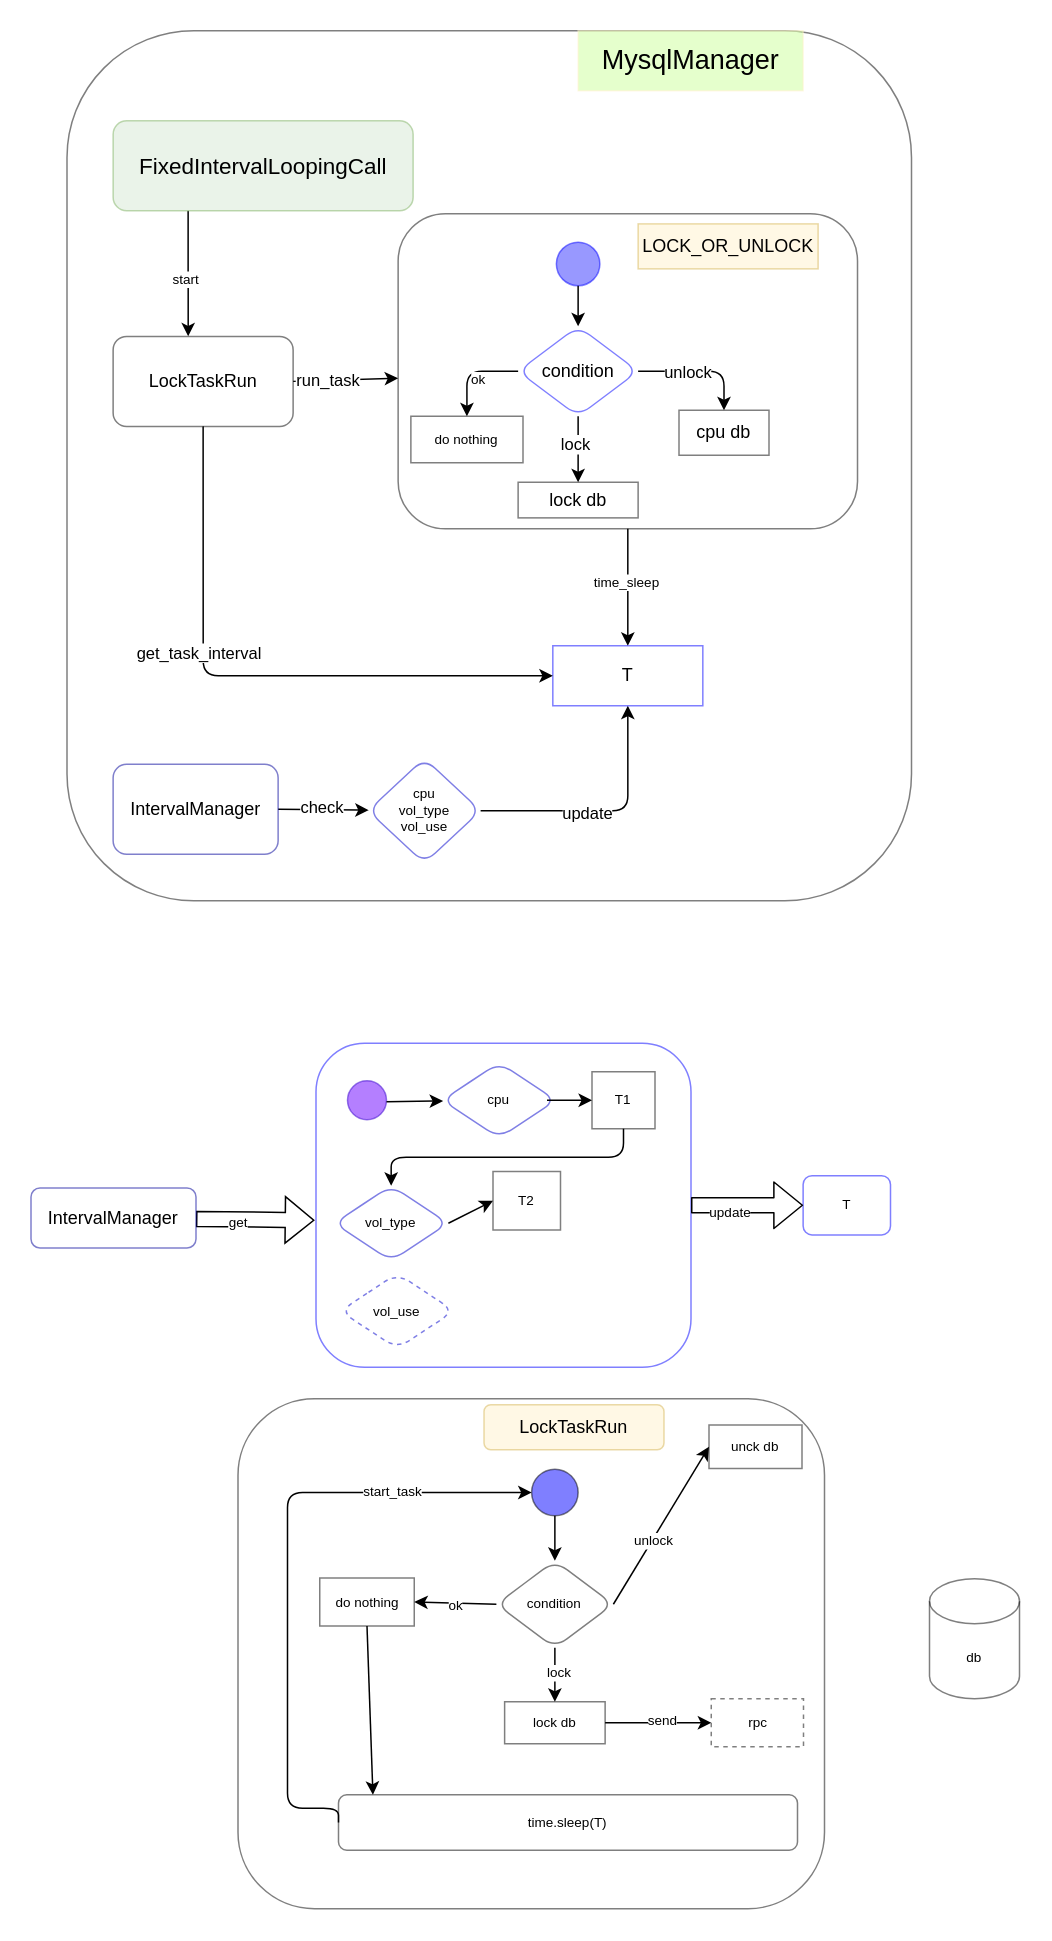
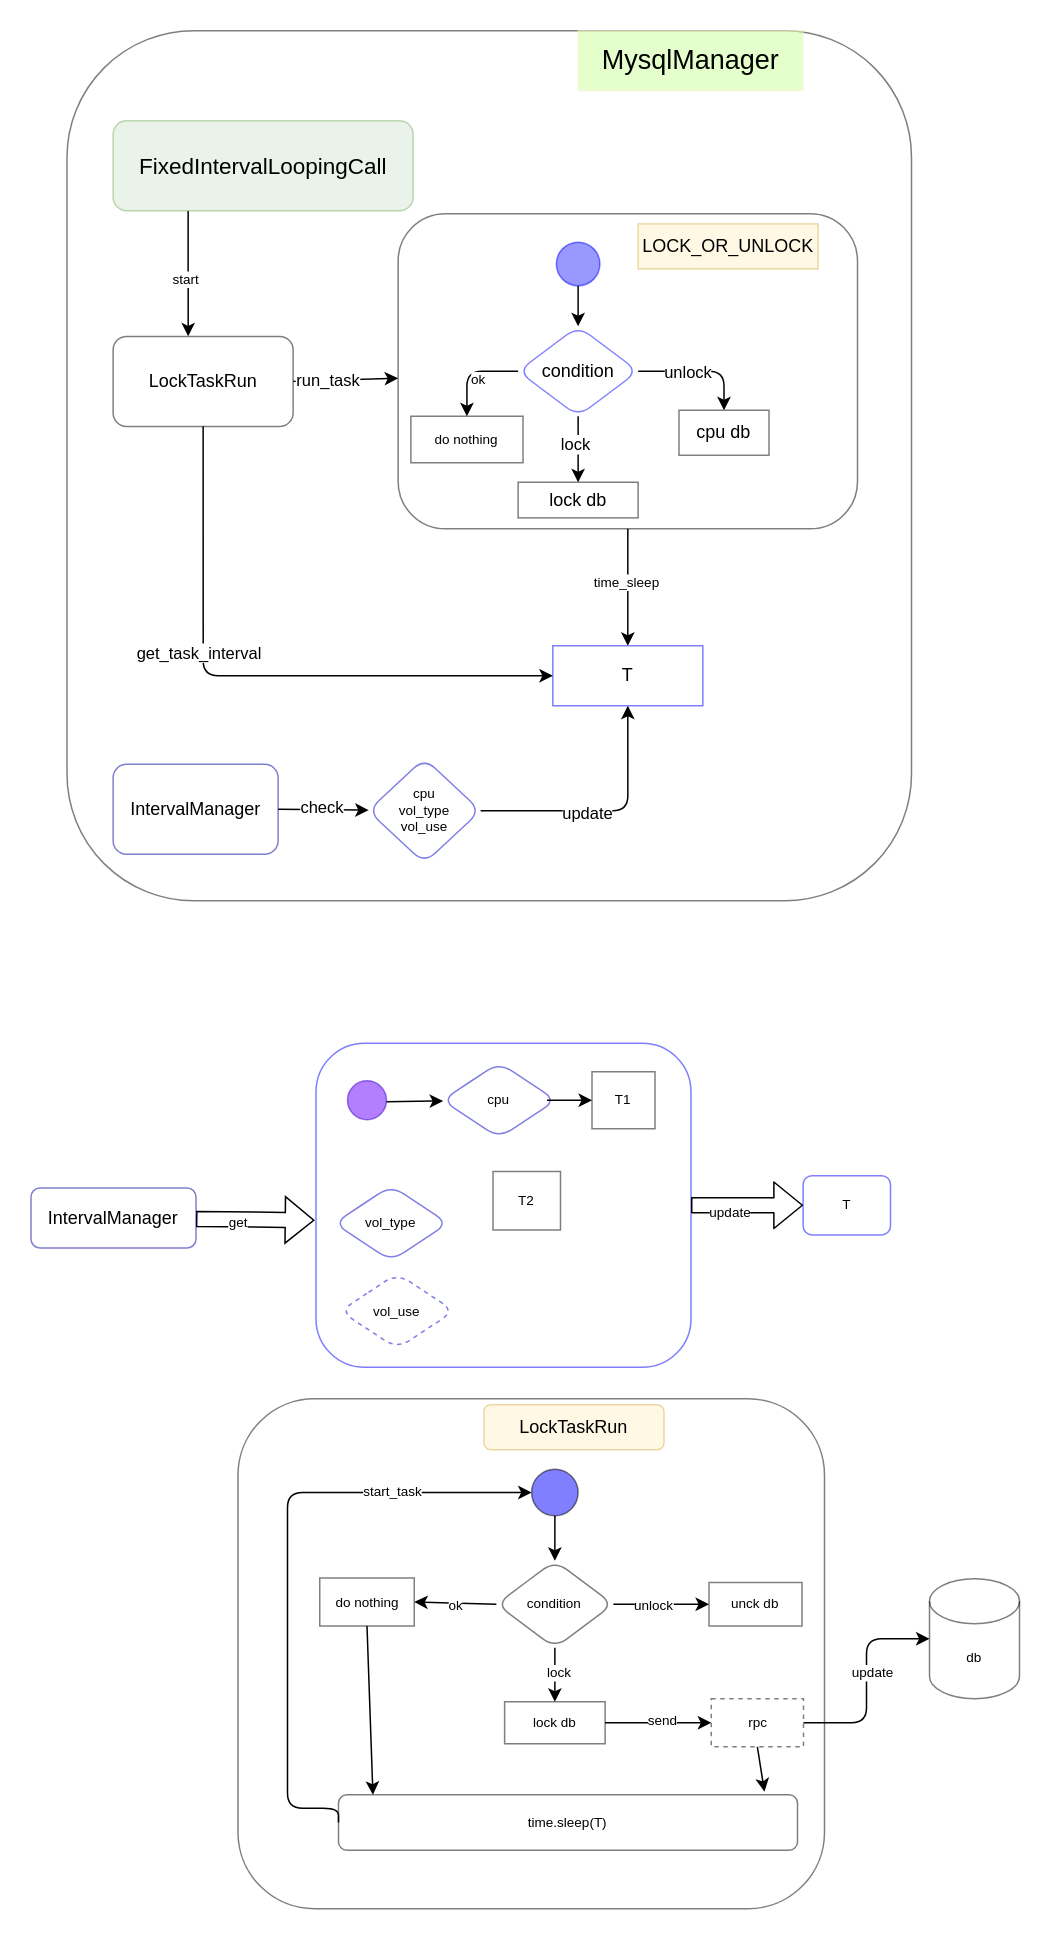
edge "T1" -> "vol_type": removed
edge "vol_type" -> "T2": removed
node "unck db": moved (755, 1447) -> (755, 1604)
edge "rpc" -> "db": added, label "update"
edge "rpc" -> "time.sleep(T)": added
